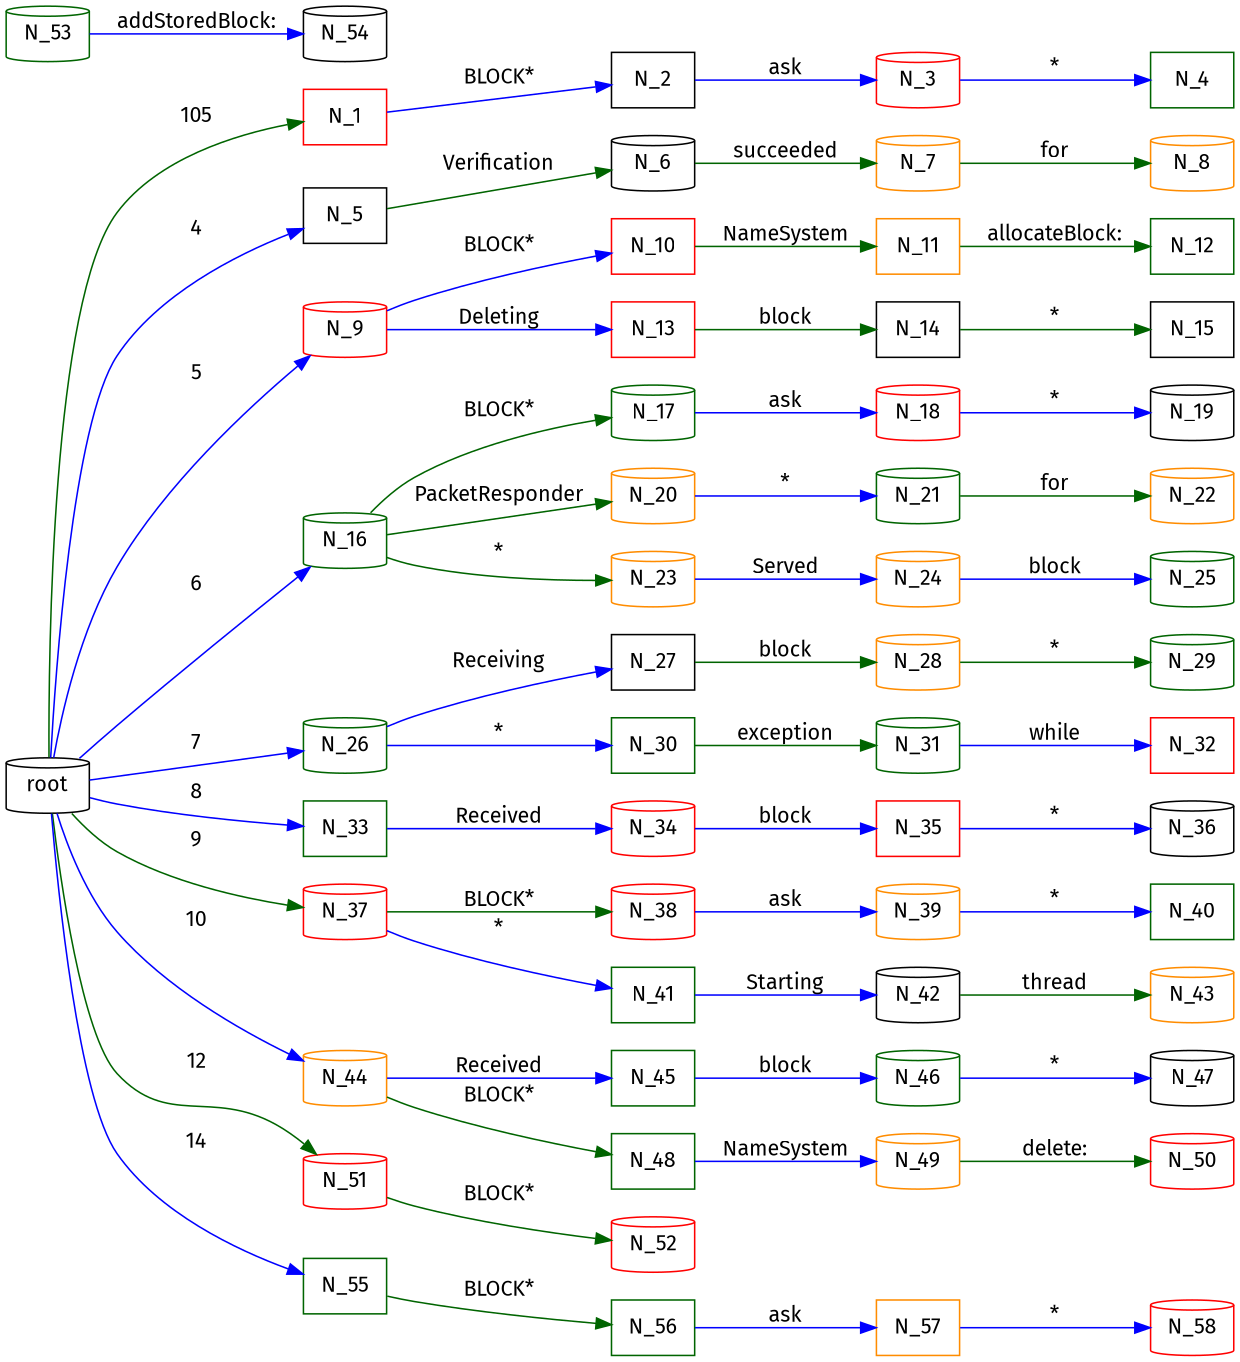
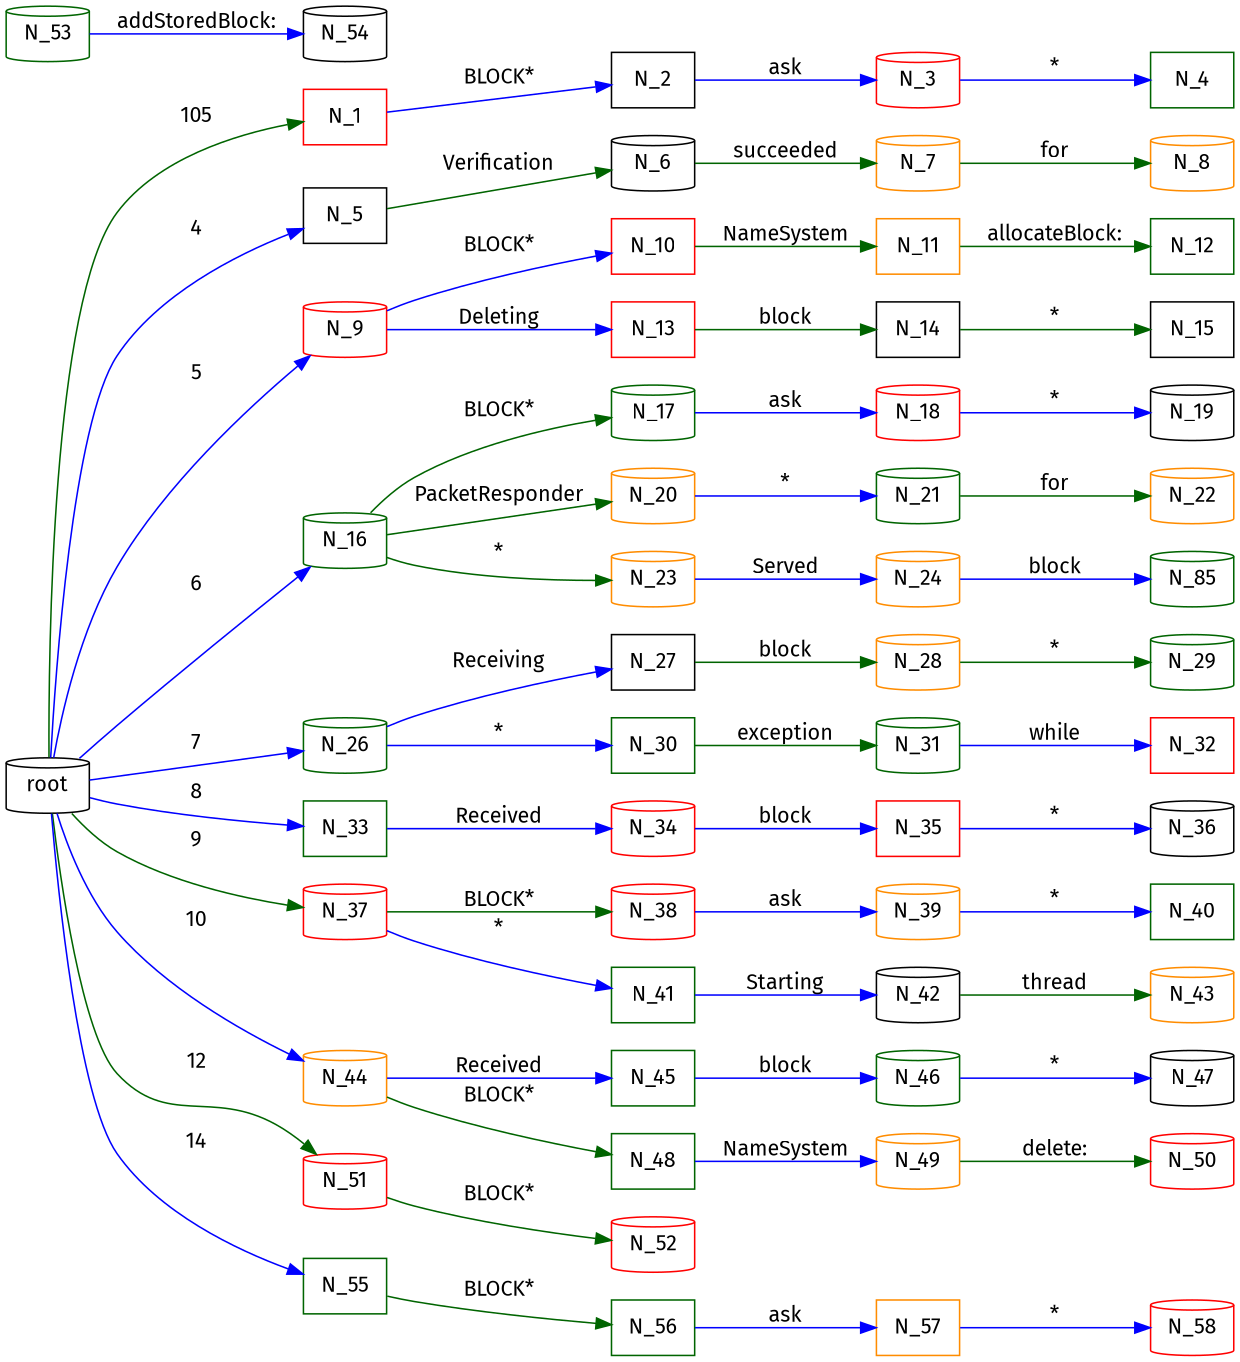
node "N_25": label "N_25" -> "N_85"
